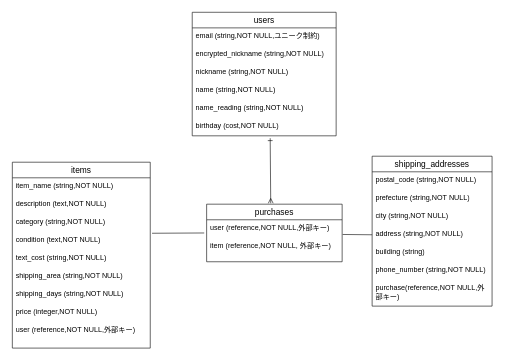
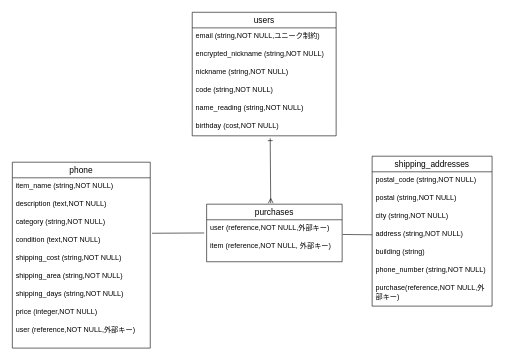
node "name (string,NOT NULL)": label "name (string,NOT NULL)" -> "code (string,NOT NULL)"
node "items": label "items" -> "phone"
node "prefecture (string,NOT NULL)": label "prefecture (string,NOT NULL)" -> "postal (string,NOT NULL)"
node "text_cost (string,NOT NULL)": label "text_cost (string,NOT NULL)" -> "shipping_cost (string,NOT NULL)"
